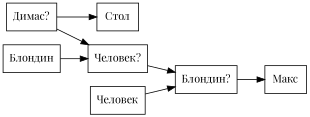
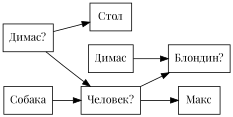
node "Блондин": label "Блондин" -> "Собака"
edge "Блондин?" -> "Макс": now "Человек?" -> "Макс"
node "Человек": label "Человек" -> "Димас"
